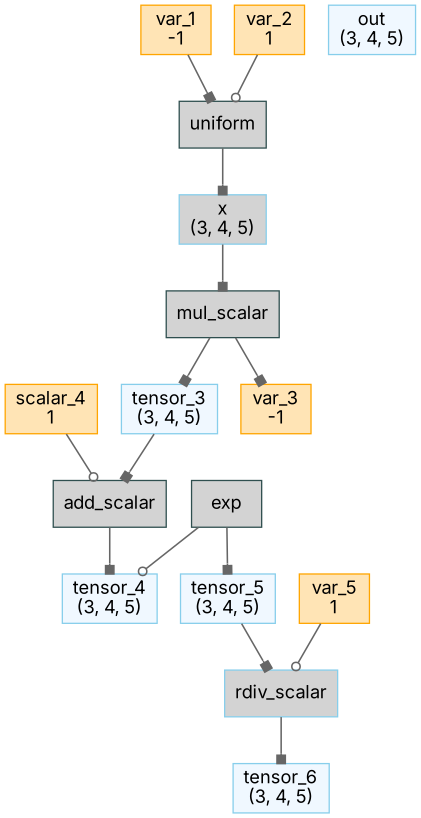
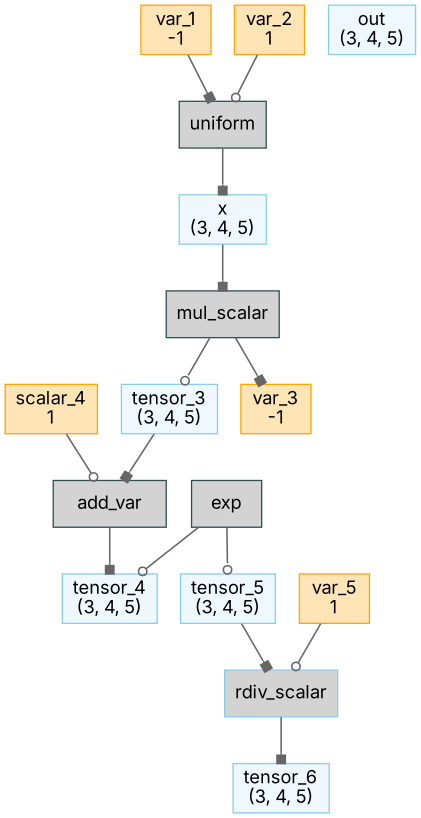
node "x (3, 4, 5)": fillcolor lightgray -> aliceblue
edge "mul_scalar" -> "tensor_3 (3, 4, 5)": arrowhead box -> odot
node "add_scalar": label "add_scalar" -> "add_var"
edge "exp" -> "tensor_5 (3, 4, 5)": arrowhead box -> odot
